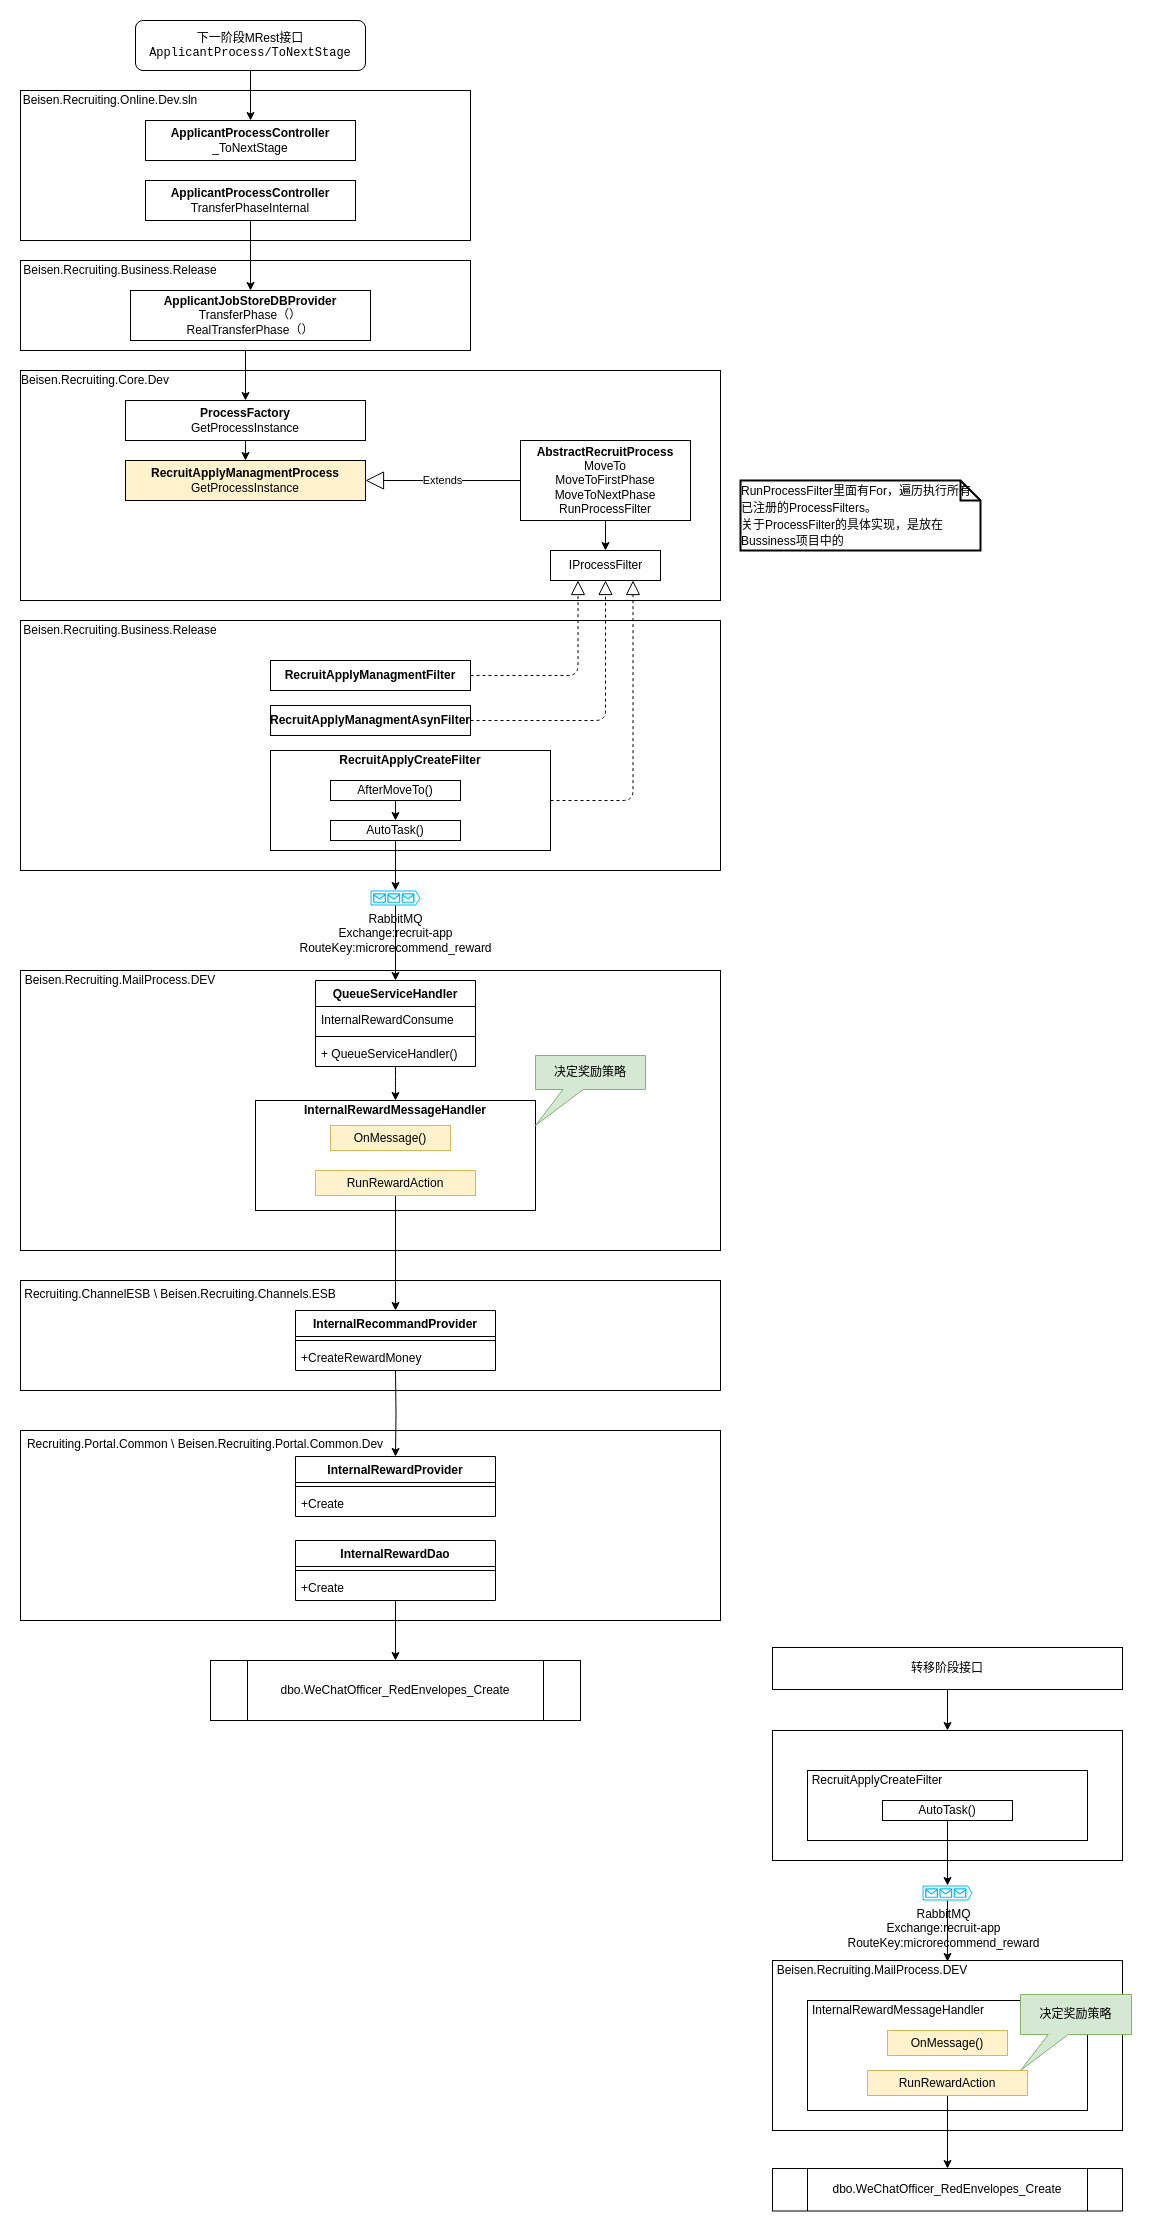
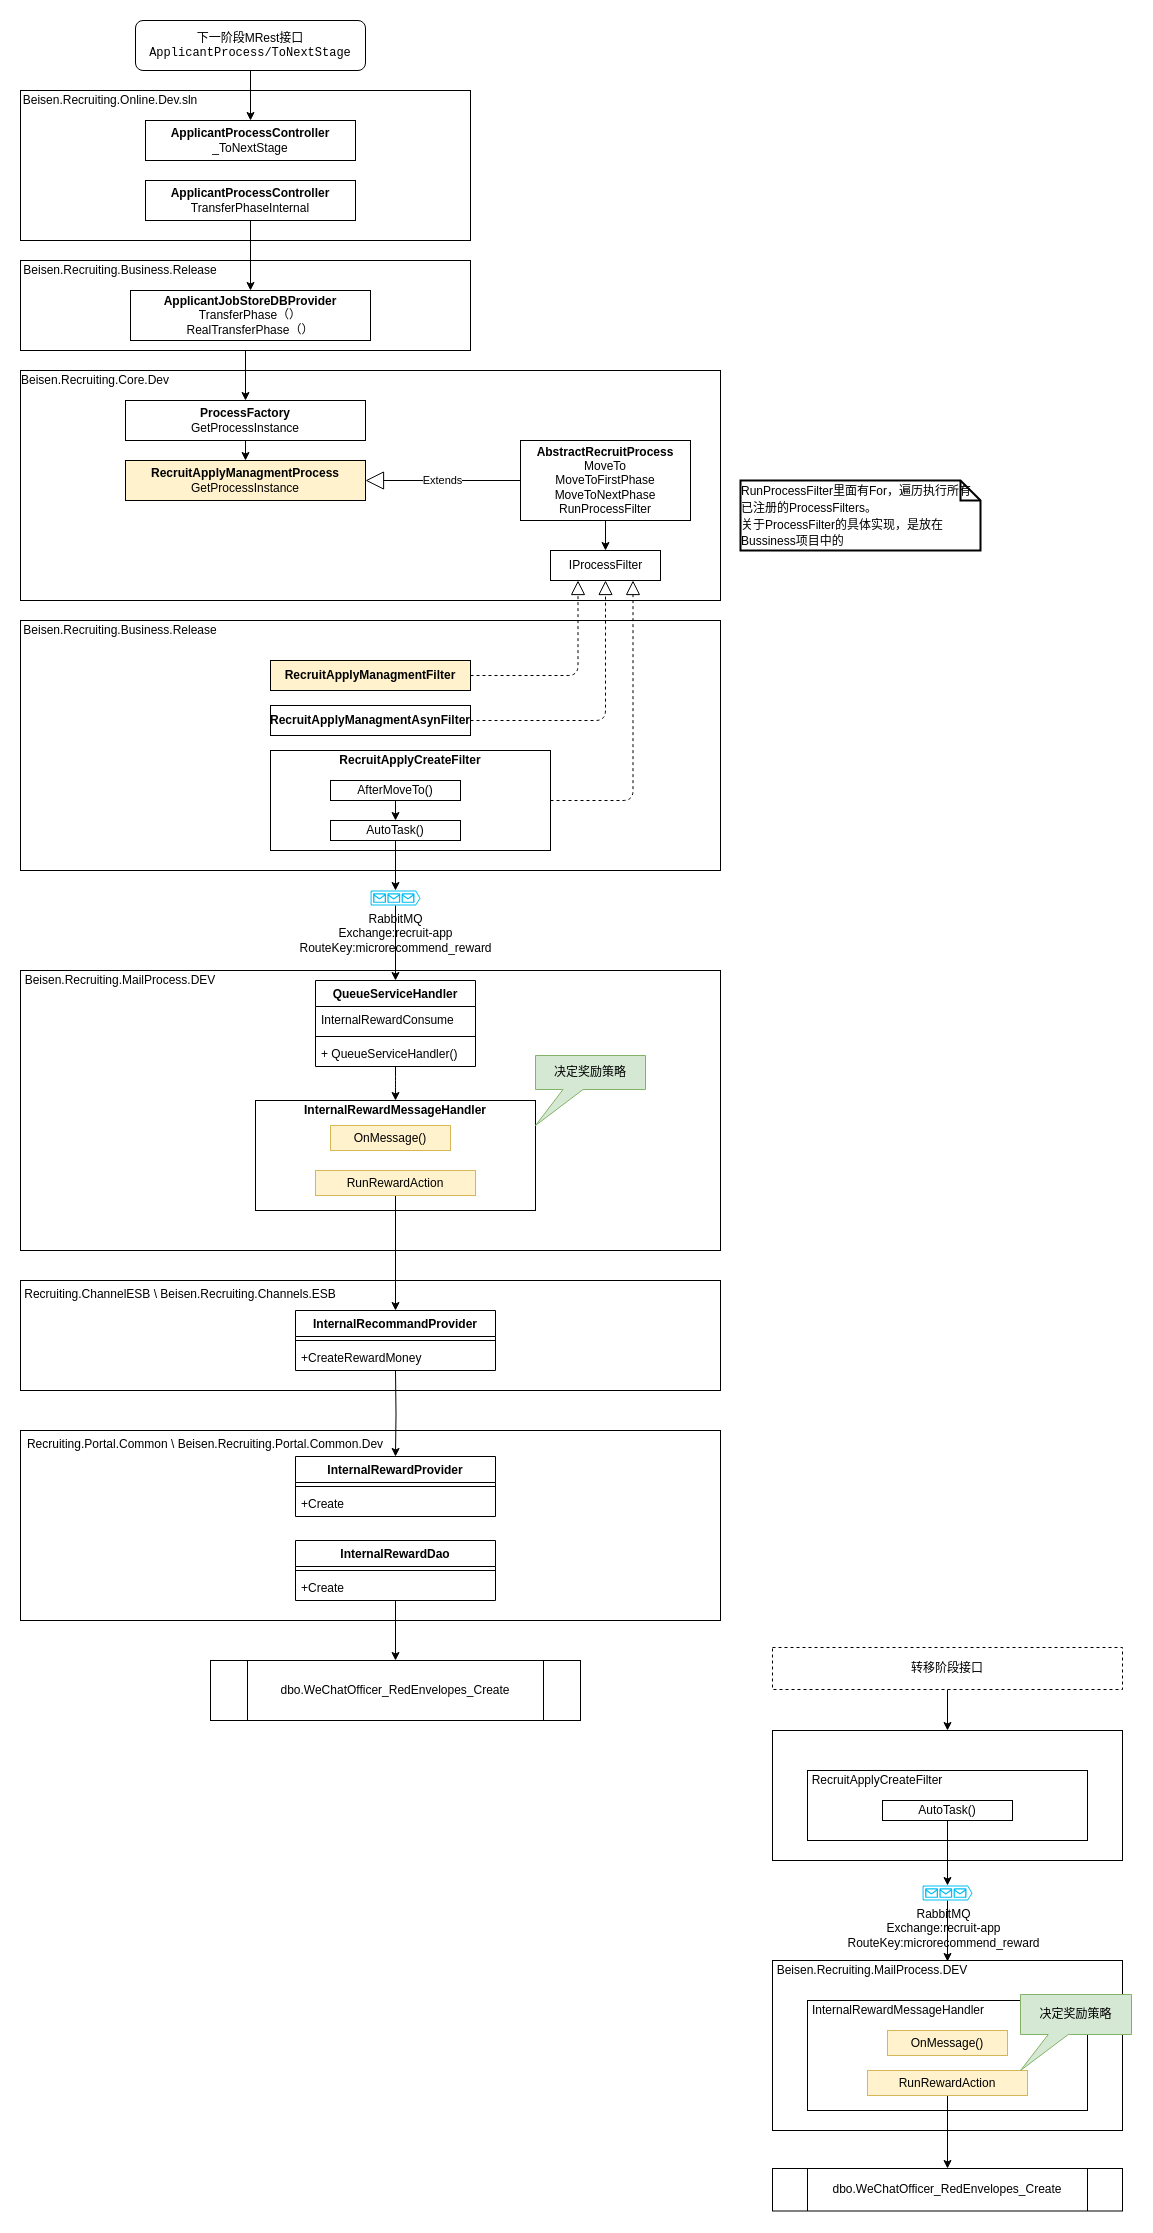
node "RecruitApplyManagmentFilter": fillcolor #ffffff -> #fff2cc
node "转移阶段接口": style solid -> dashed
